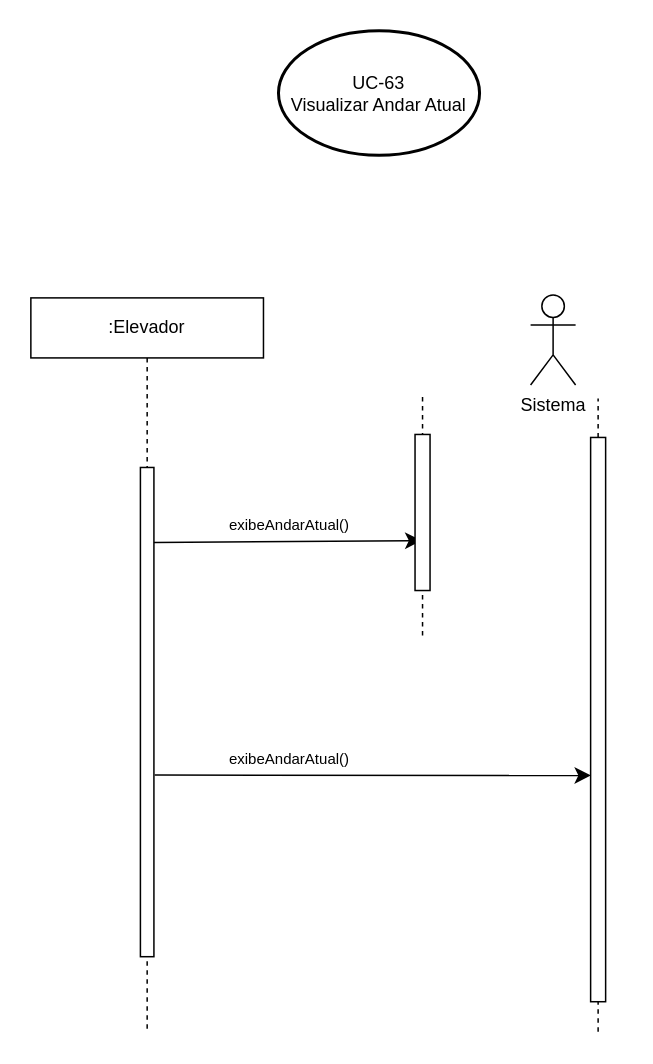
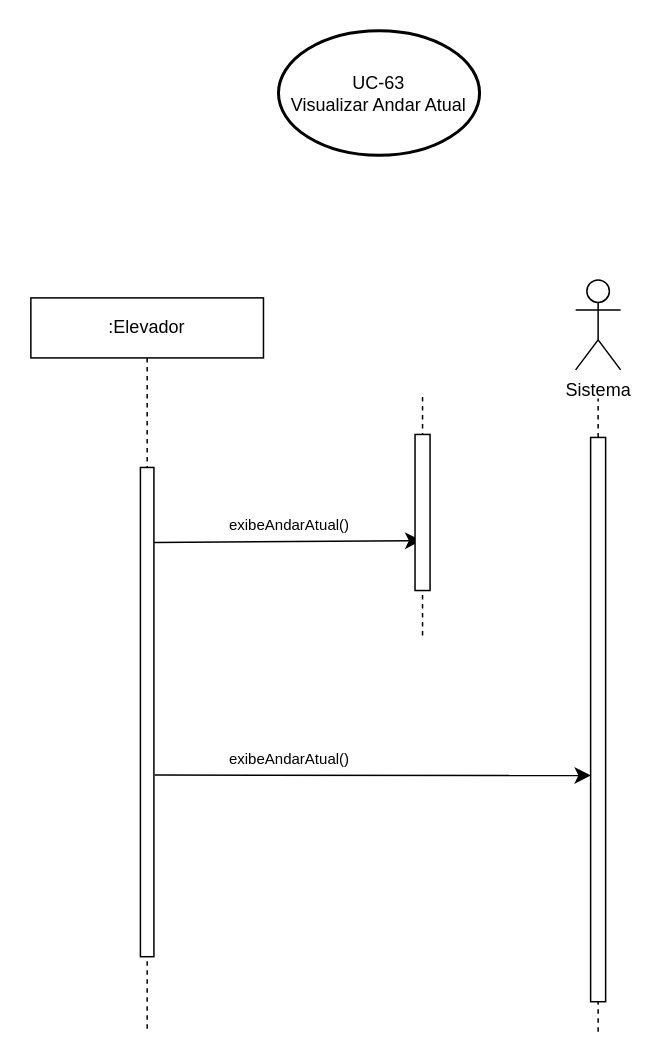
node "Sistema": moved (553, 340) -> (598, 325)
